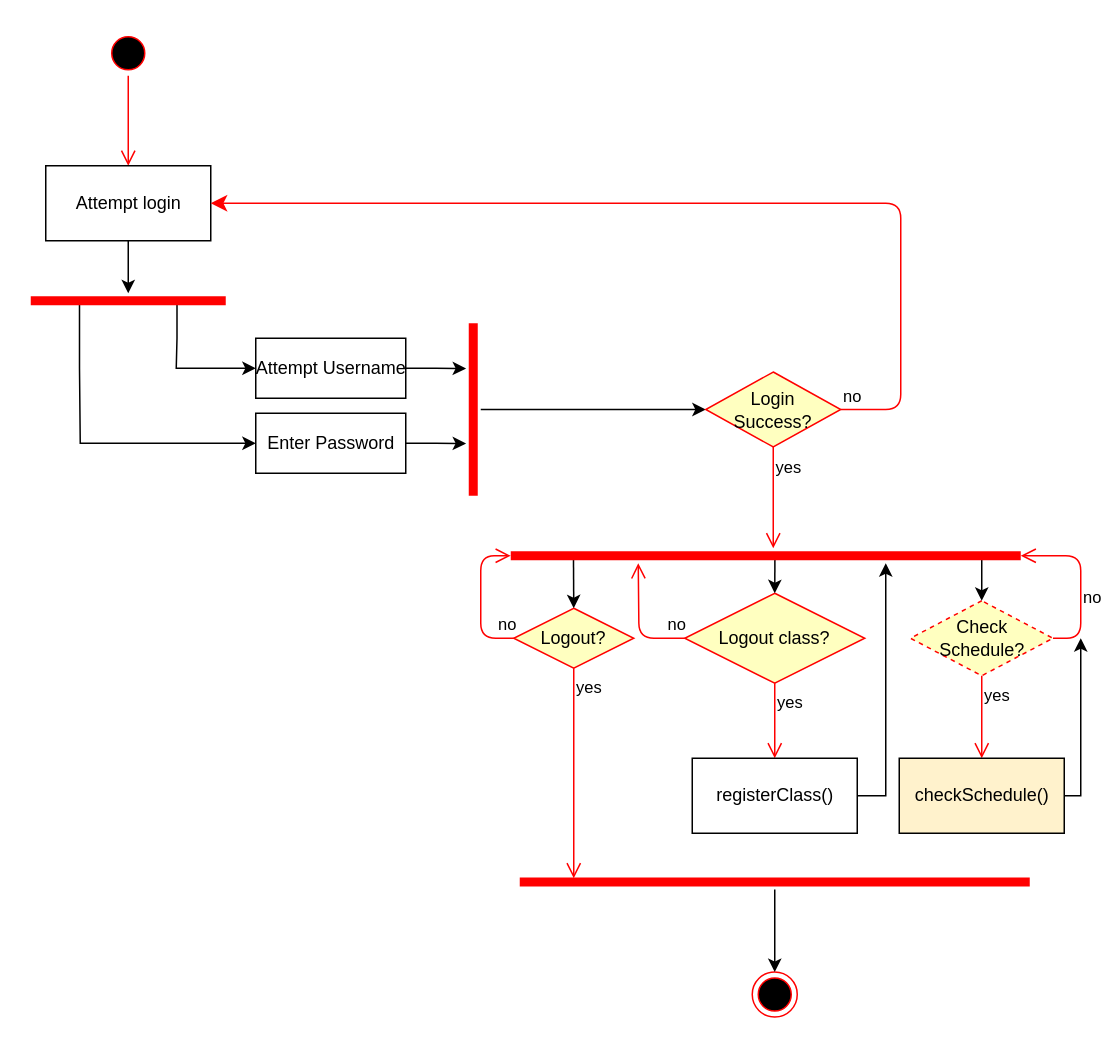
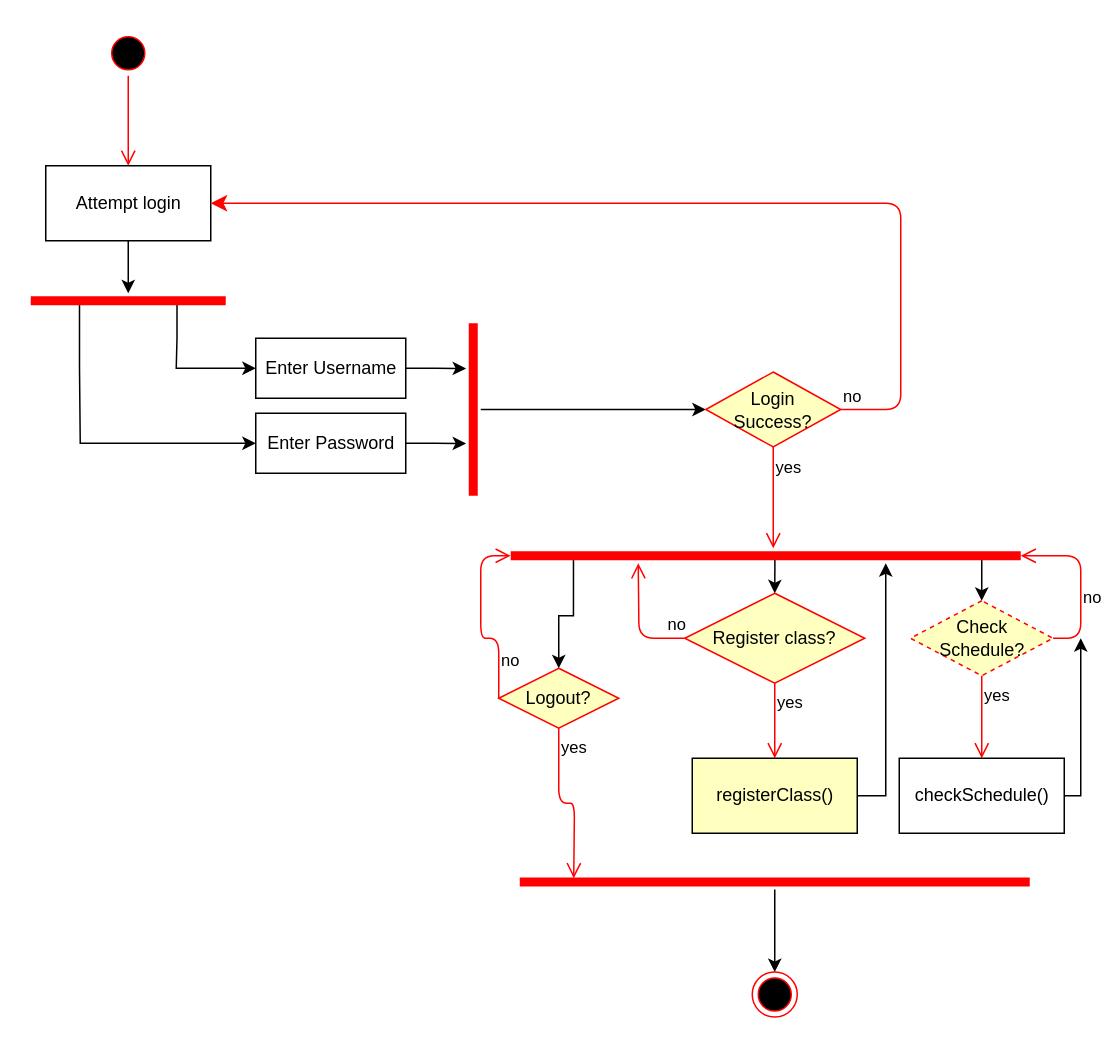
node "Attempt Username": label "Attempt Username" -> "Enter Username"
node "Logout?": moved (574, 638) -> (559, 698)
node "Logout class?": label "Logout class?" -> "Register class?"
node "registerClass()": fillcolor #ffffff -> #ffffc0
node "checkSchedule()": fillcolor #fff2cc -> #ffffff
